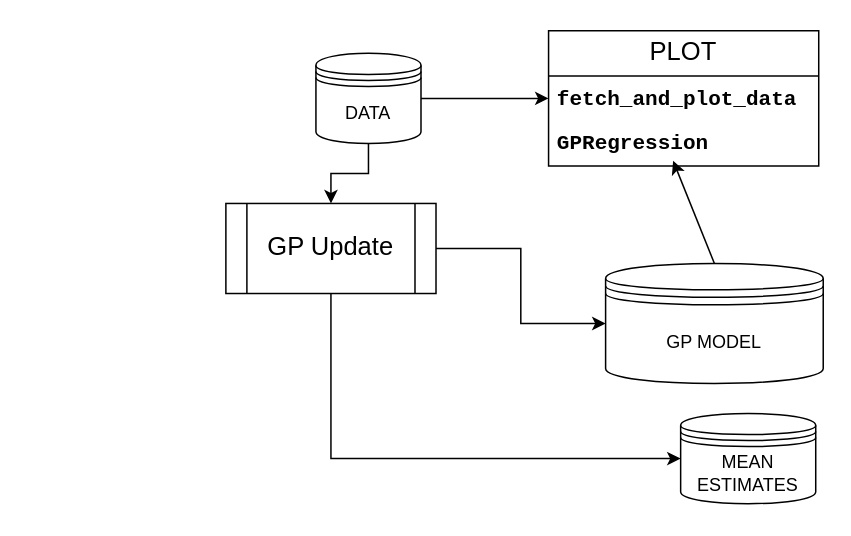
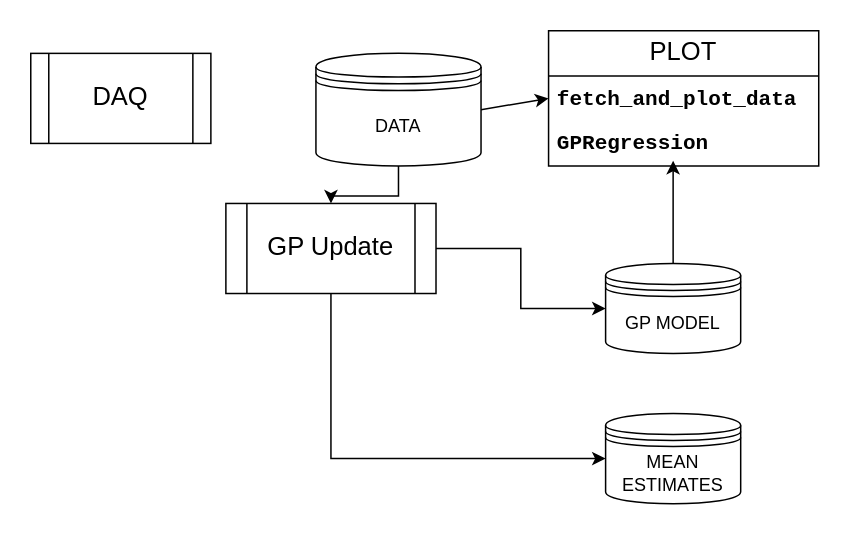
node "DAQ": added
node "DATA": size 105x90 -> 165x113
node "GP MODEL": size 218x120 -> 135x90
node "MEAN ESTIMATES": moved (748, 458) -> (673, 458)
